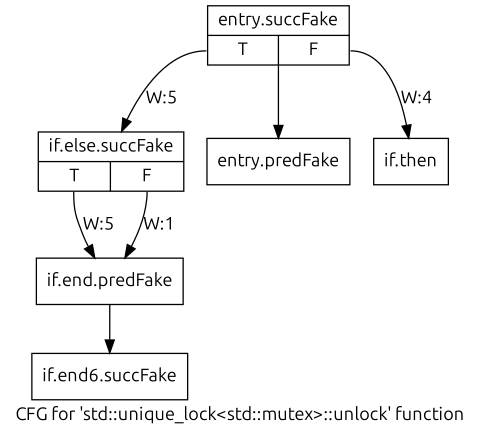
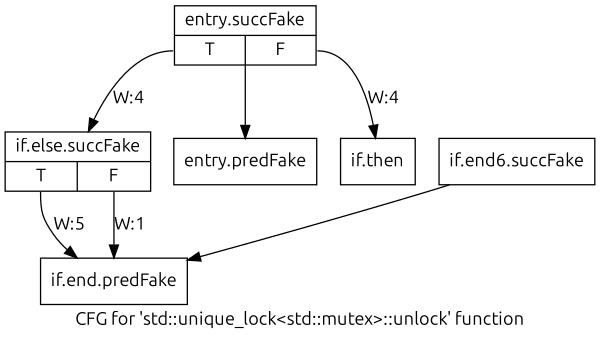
edge "entry.succFake" -> "if.else.succFake": label "W:5" -> "W:4"
edge "if.end.predFake" -> "if.end6.succFake": reversed
